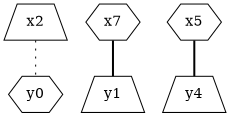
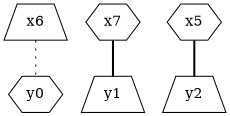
node "x2": label "x2" -> "x6"
node "y4": label "y4" -> "y2"
